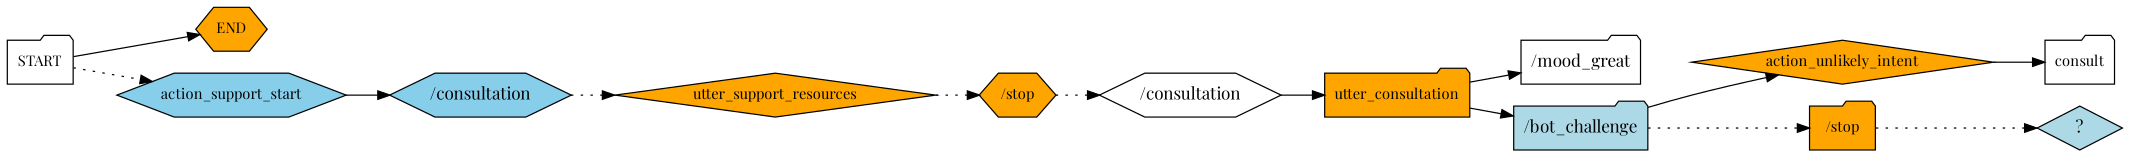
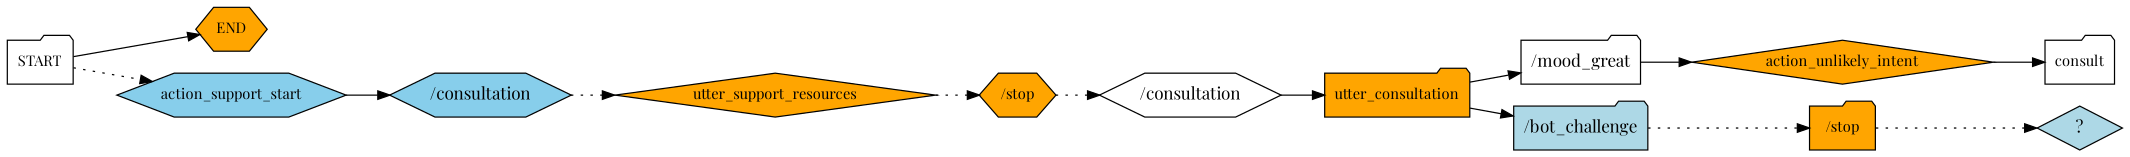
edge "/bot_challenge" -> "action_unlikely_intent": now "/mood_great" -> "action_unlikely_intent"
